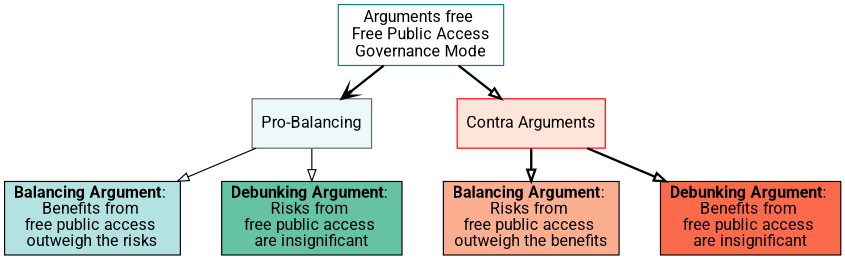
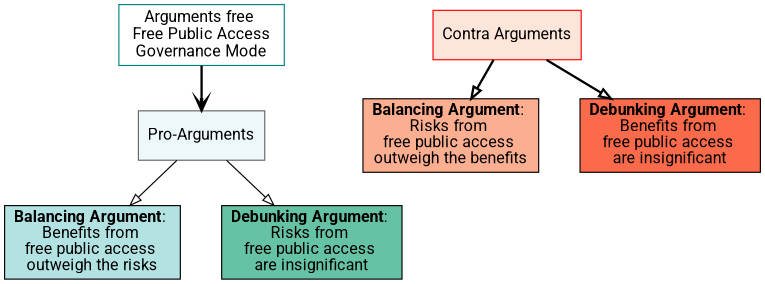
edge "Arguments free Free Public Access Governance Mode" -> "Contra Arguments": removed
node "Pro-Balancing": label "Pro-Balancing" -> "Pro-Arguments"
